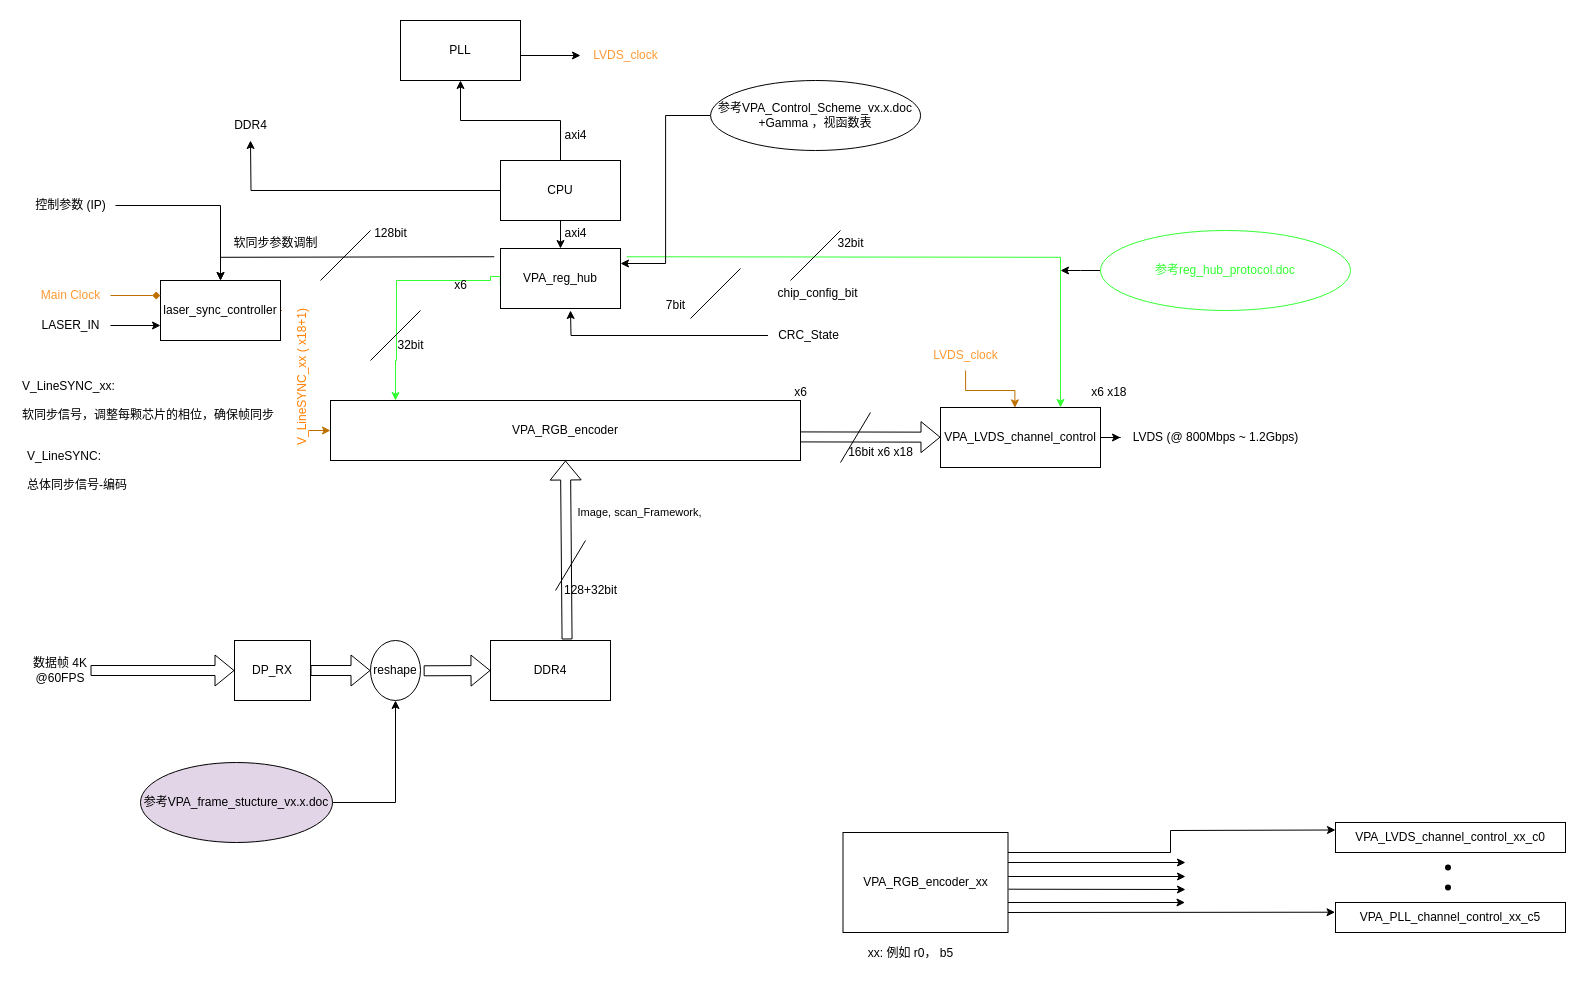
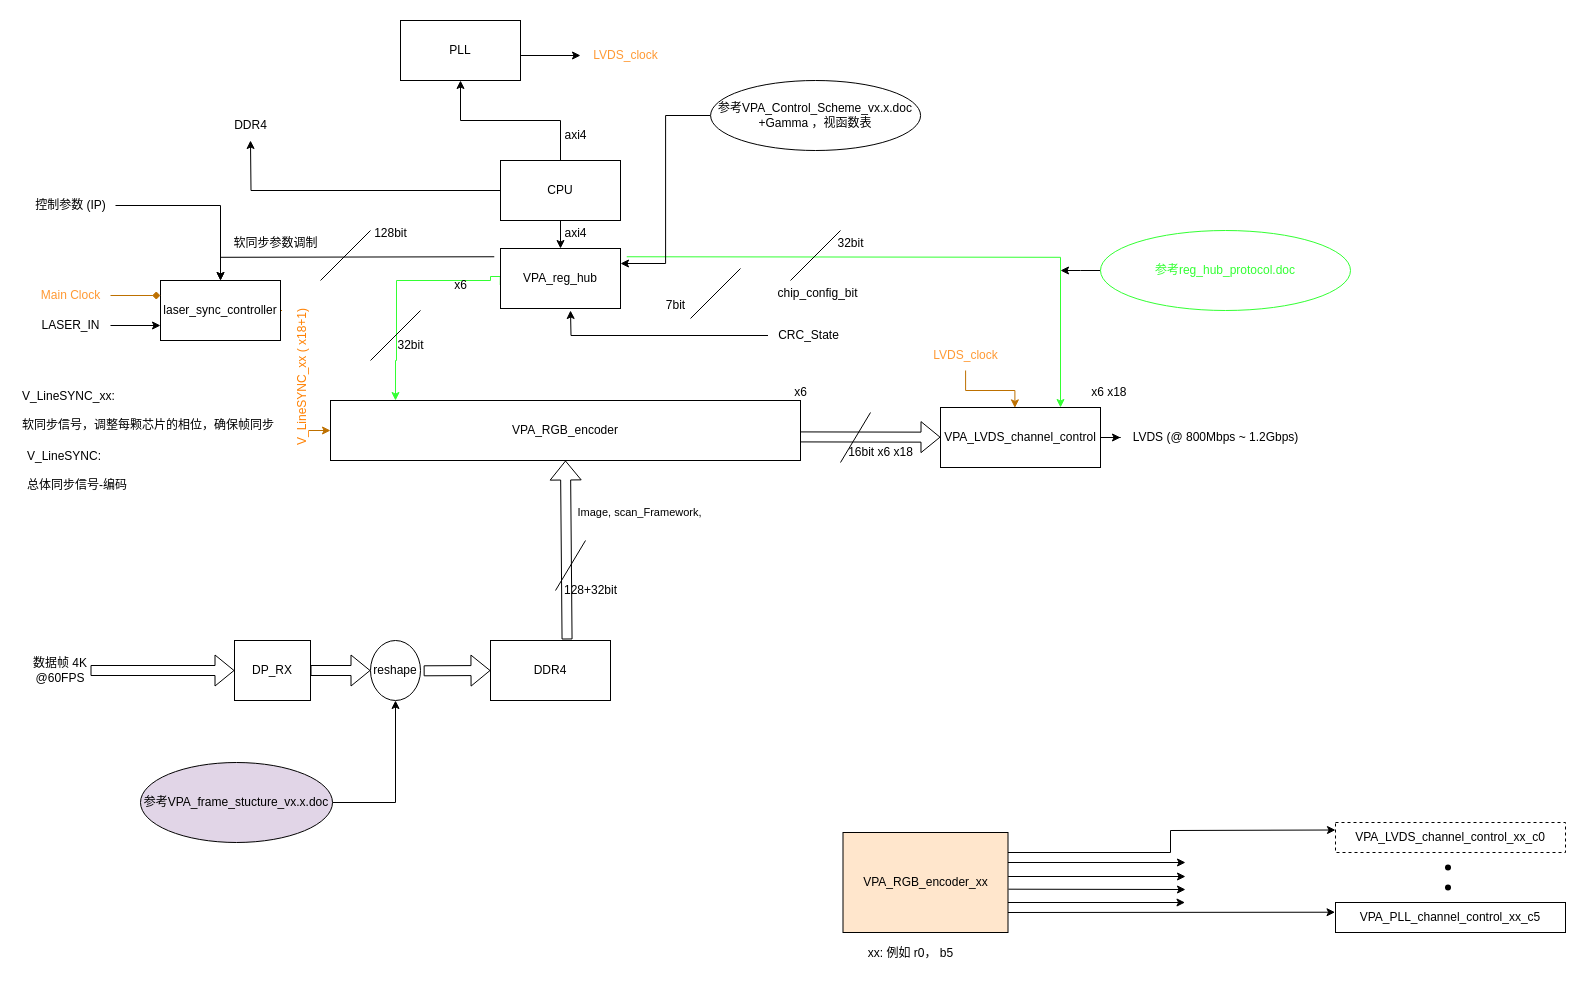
node "V_LineSYNC_xx: 软同步信号，调整每颗芯片的相位，确保帧同步": moved (161, 401) -> (161, 411)
node "VPA_LVDS_channel_control_xx_c0": style solid -> dashed
node "VPA_RGB_encoder_xx": fillcolor #ffffff -> #ffe6cc
